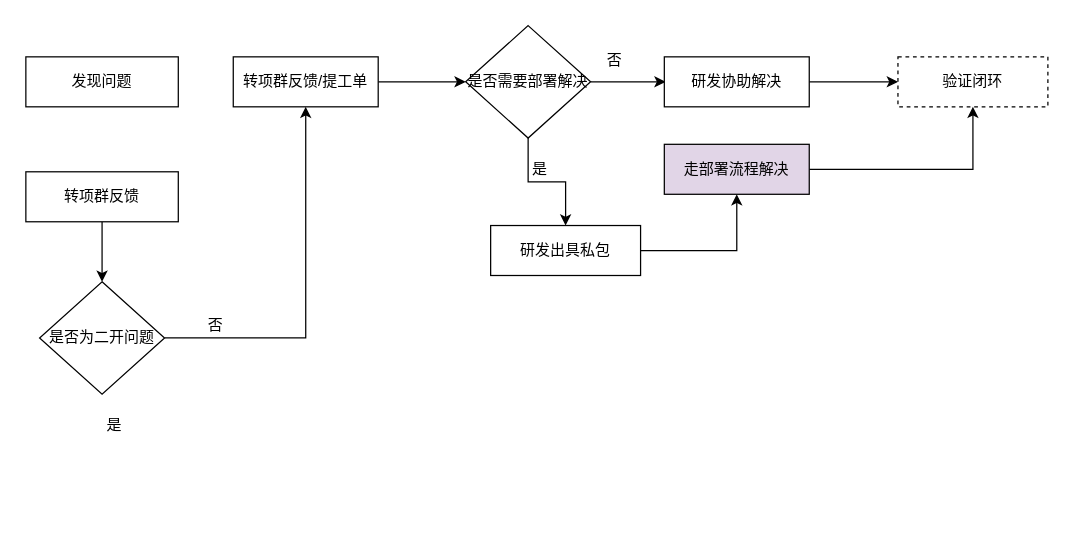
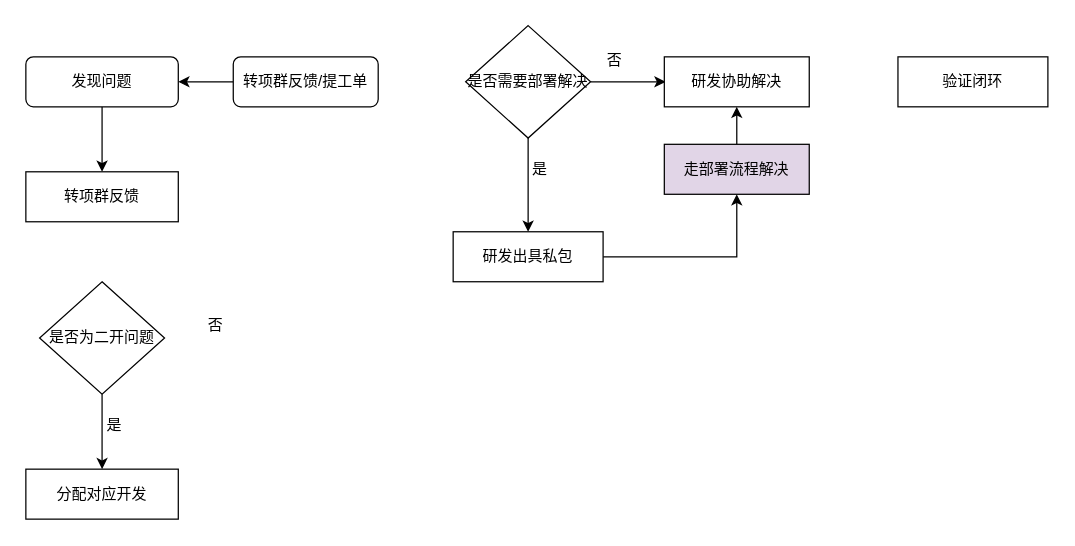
node "发现问题": shape rectangle -> rounded rectangle
node "转项群反馈/提工单": shape rectangle -> rounded rectangle
edge "转项群反馈/提工单" -> "是否需要部署解决": now "转项群反馈/提工单" -> "发现问题"
edge "研发协助解决" -> "验证闭环": removed
node "验证闭环": style dashed -> solid
edge "发现问题" -> "转项群反馈": added
edge "走部署流程解决" -> "验证闭环": now "走部署流程解决" -> "研发协助解决"
edge "转项群反馈" -> "是否为二开问题": removed
node "研发出具私包": moved (566, 251) -> (528, 257)
edge "是否为二开问题" -> "转项群反馈/提工单": removed
edge "是否为二开问题" -> "分配对应开发": added
node "分配对应开发": added
